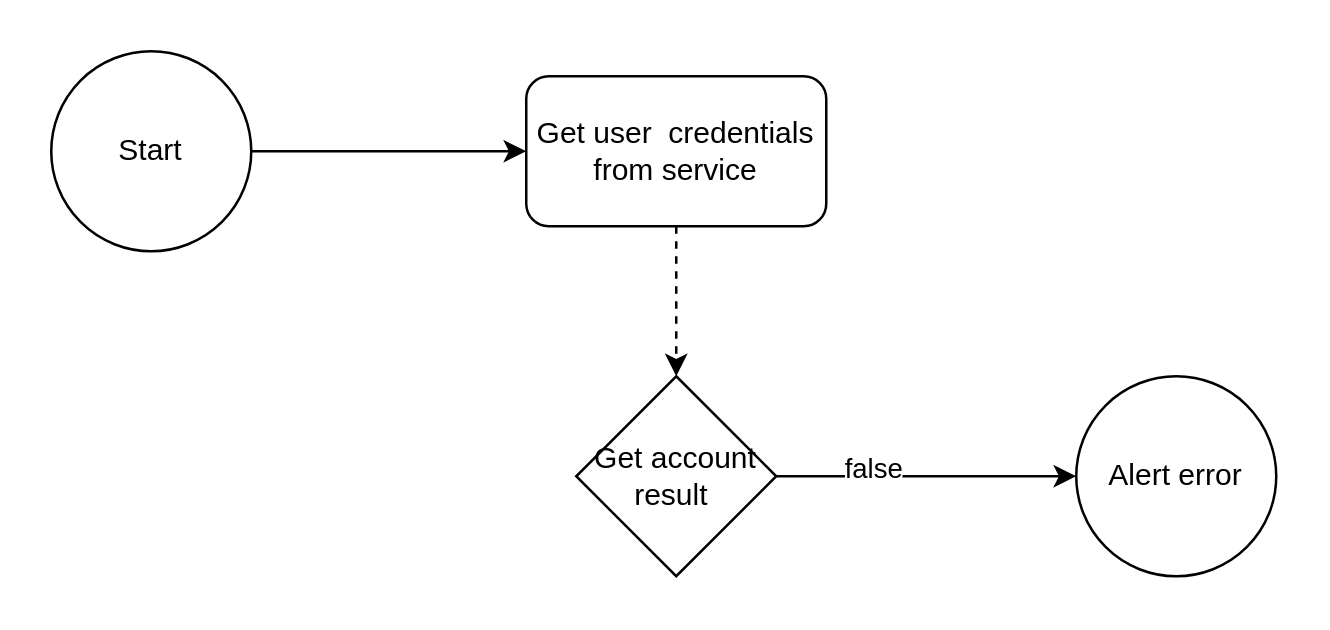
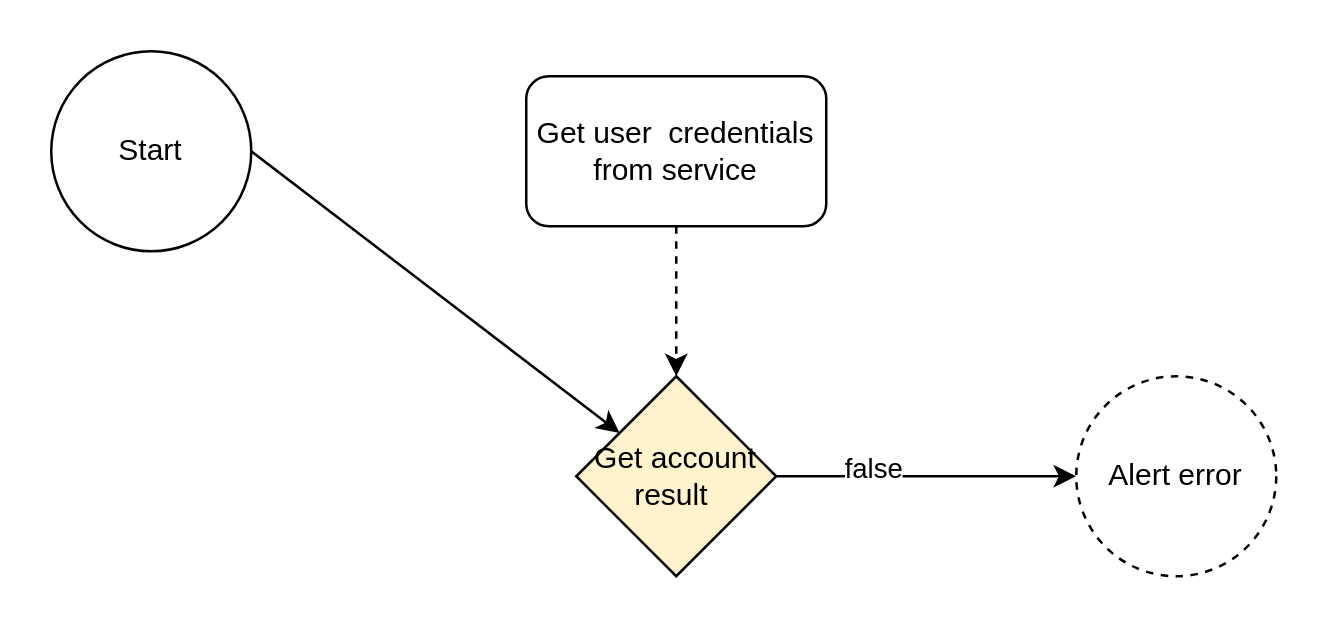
edge "Start" -> "Get user credentials from service": now "Start" -> "Get account result"
node "Get account result": fillcolor #ffffff -> #fff2cc
node "Alert error": style solid -> dashed
